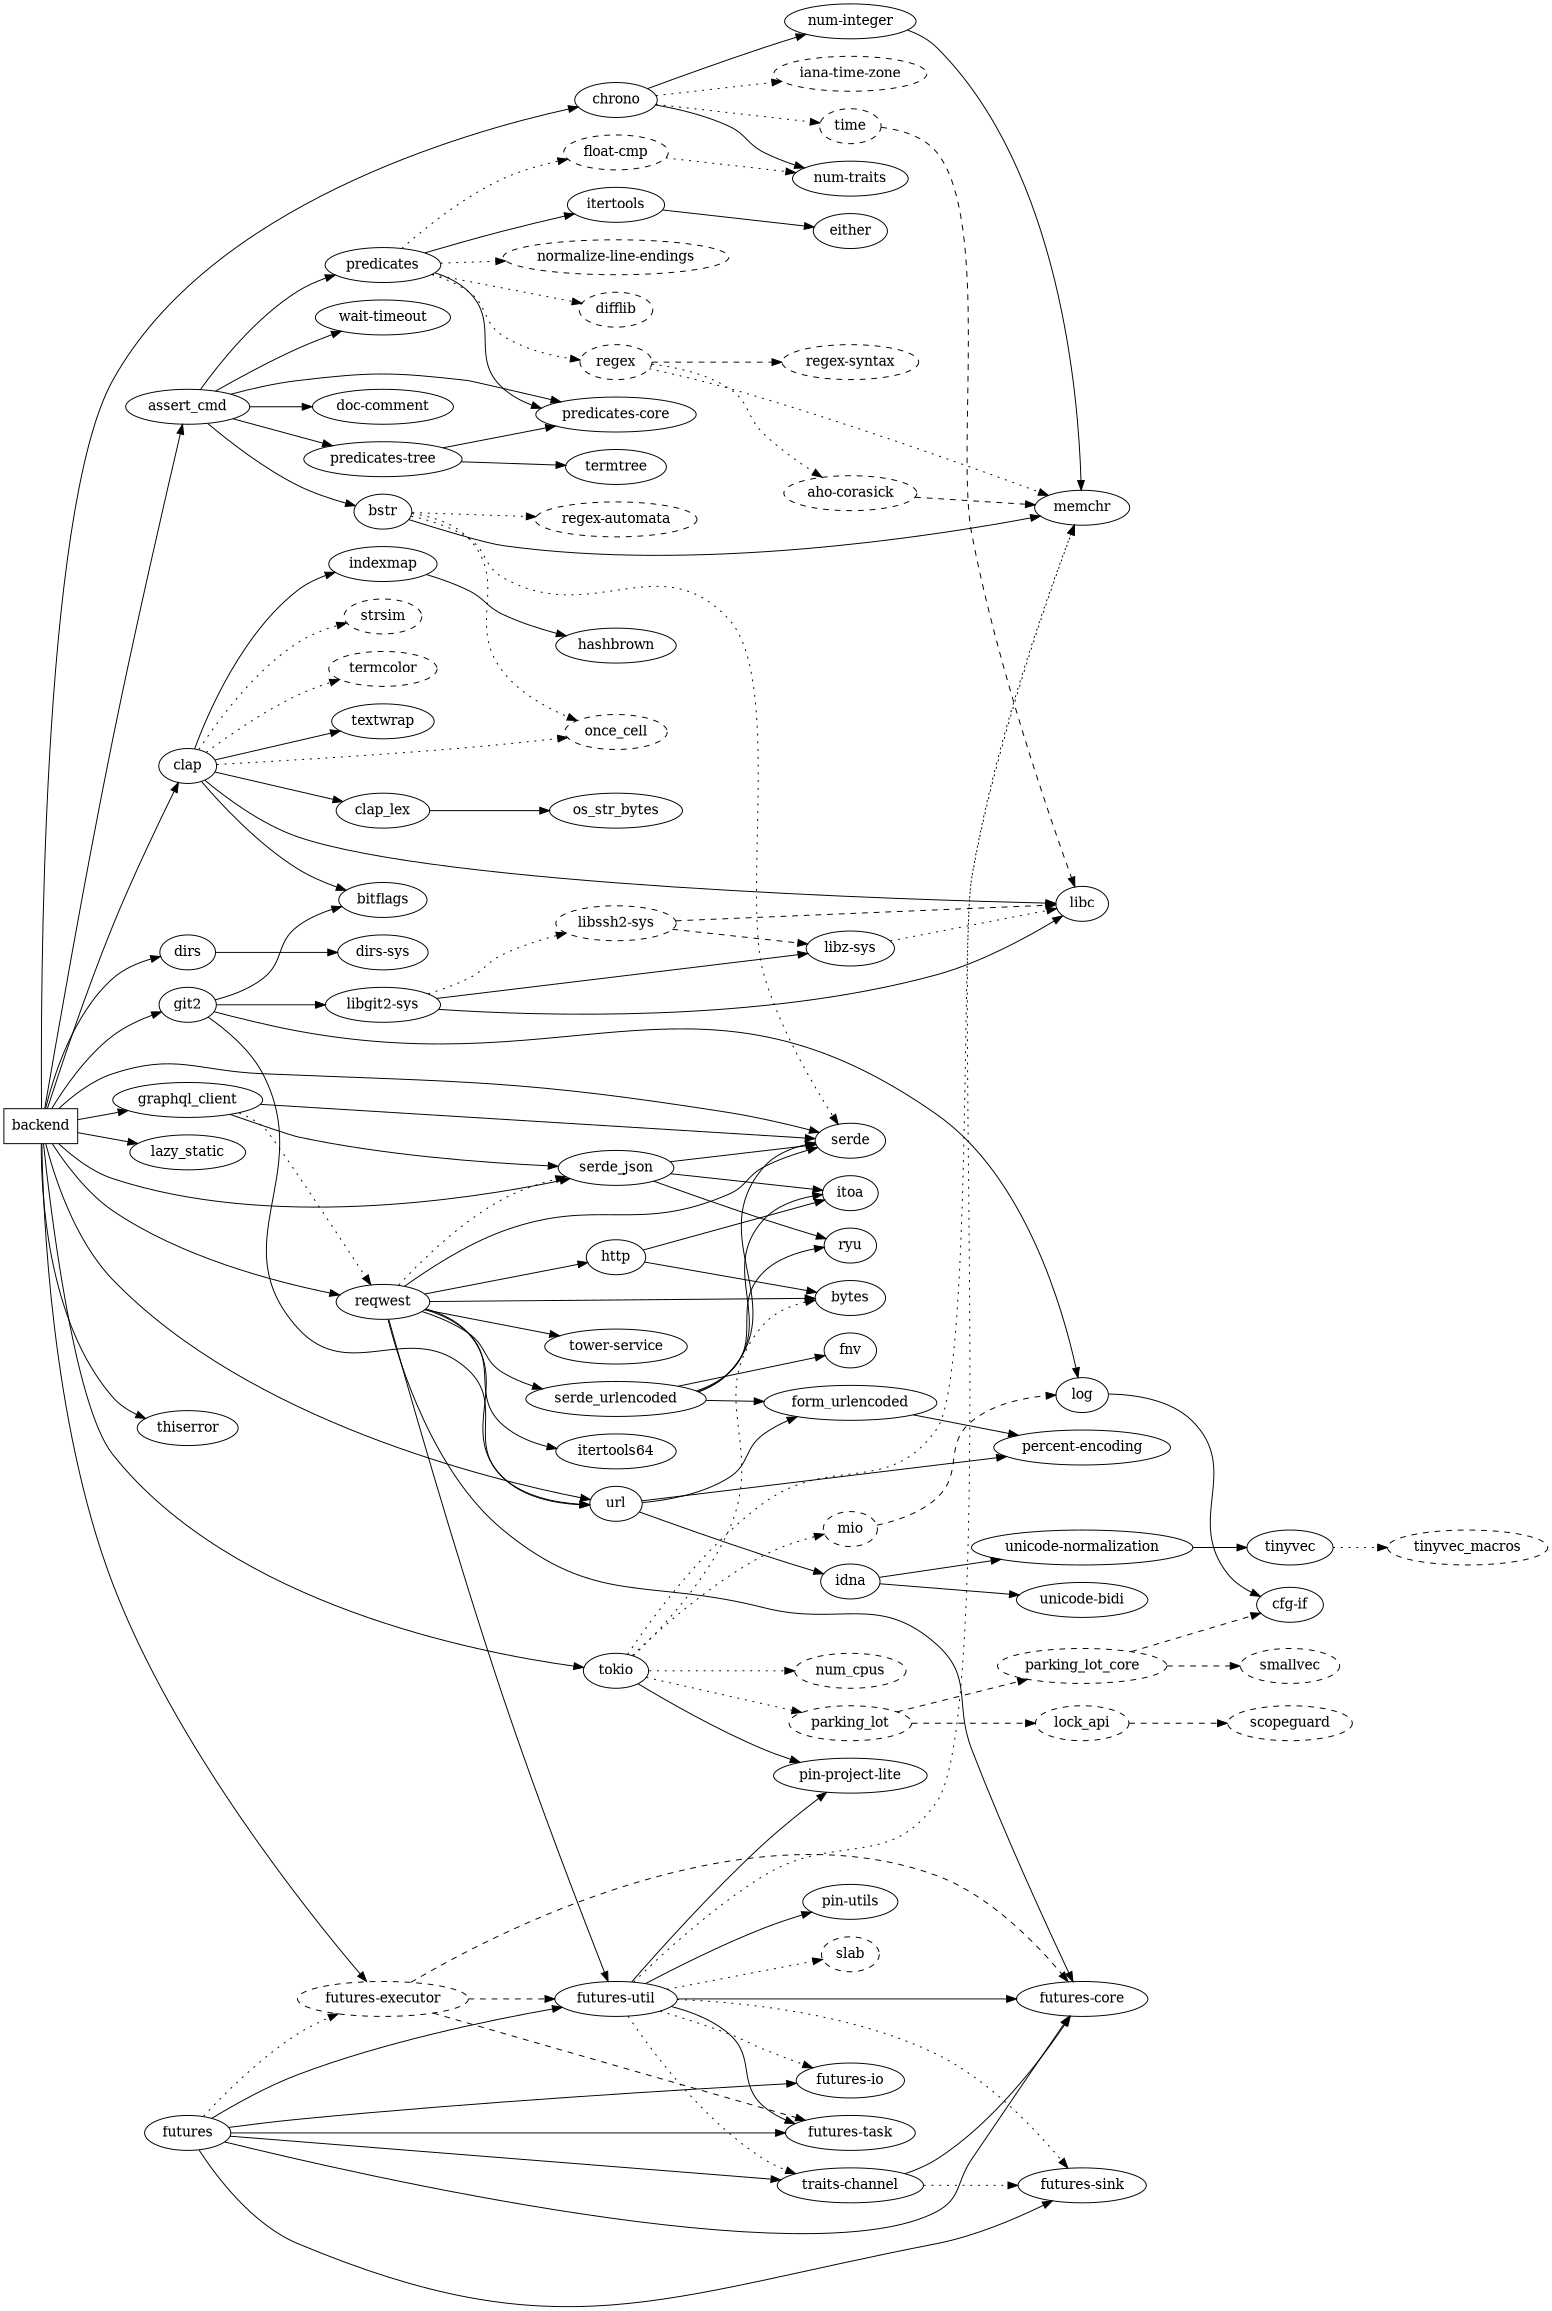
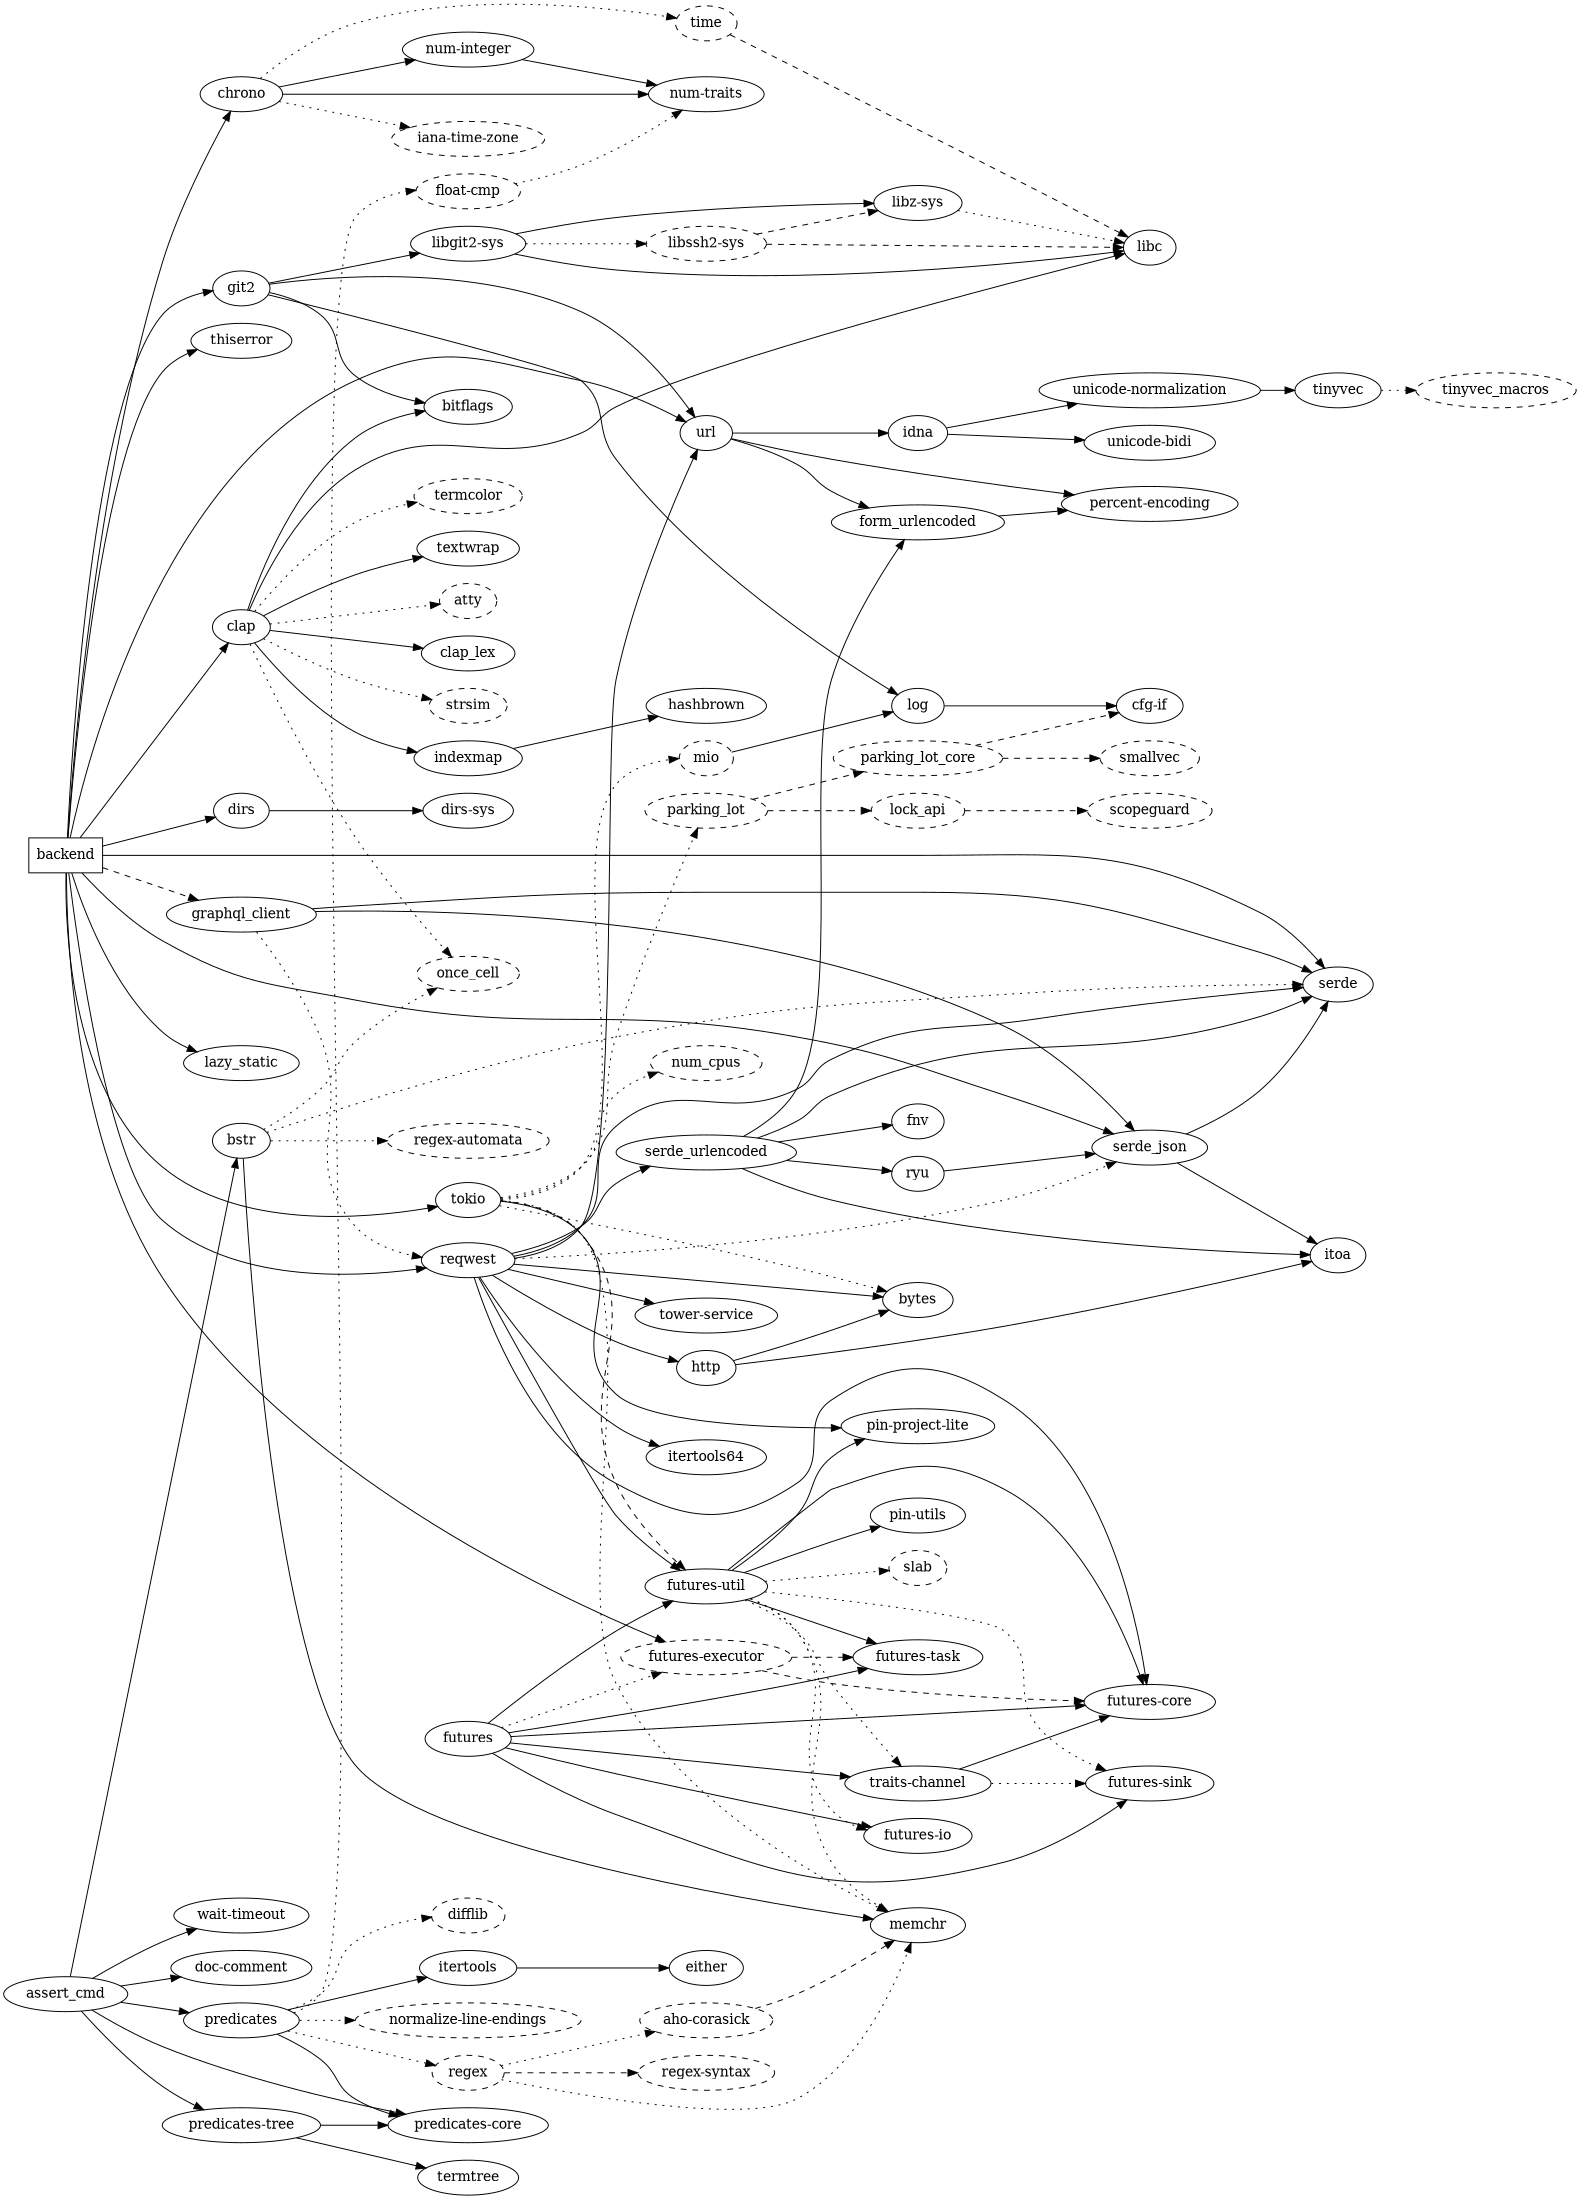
edge "num-integer" -> "memchr": now "num-integer" -> "num-traits"
node "atty": added
edge "backend" -> "assert_cmd": removed
node "os_str_bytes": removed
edge "backend" -> "graphql_client": style solid -> dashed
edge "serde_json" -> "ryu": reversed
edge "mio" -> "log": style dashed -> solid
edge "futures-executor" -> "futures-util": now "tokio" -> "futures-util"
